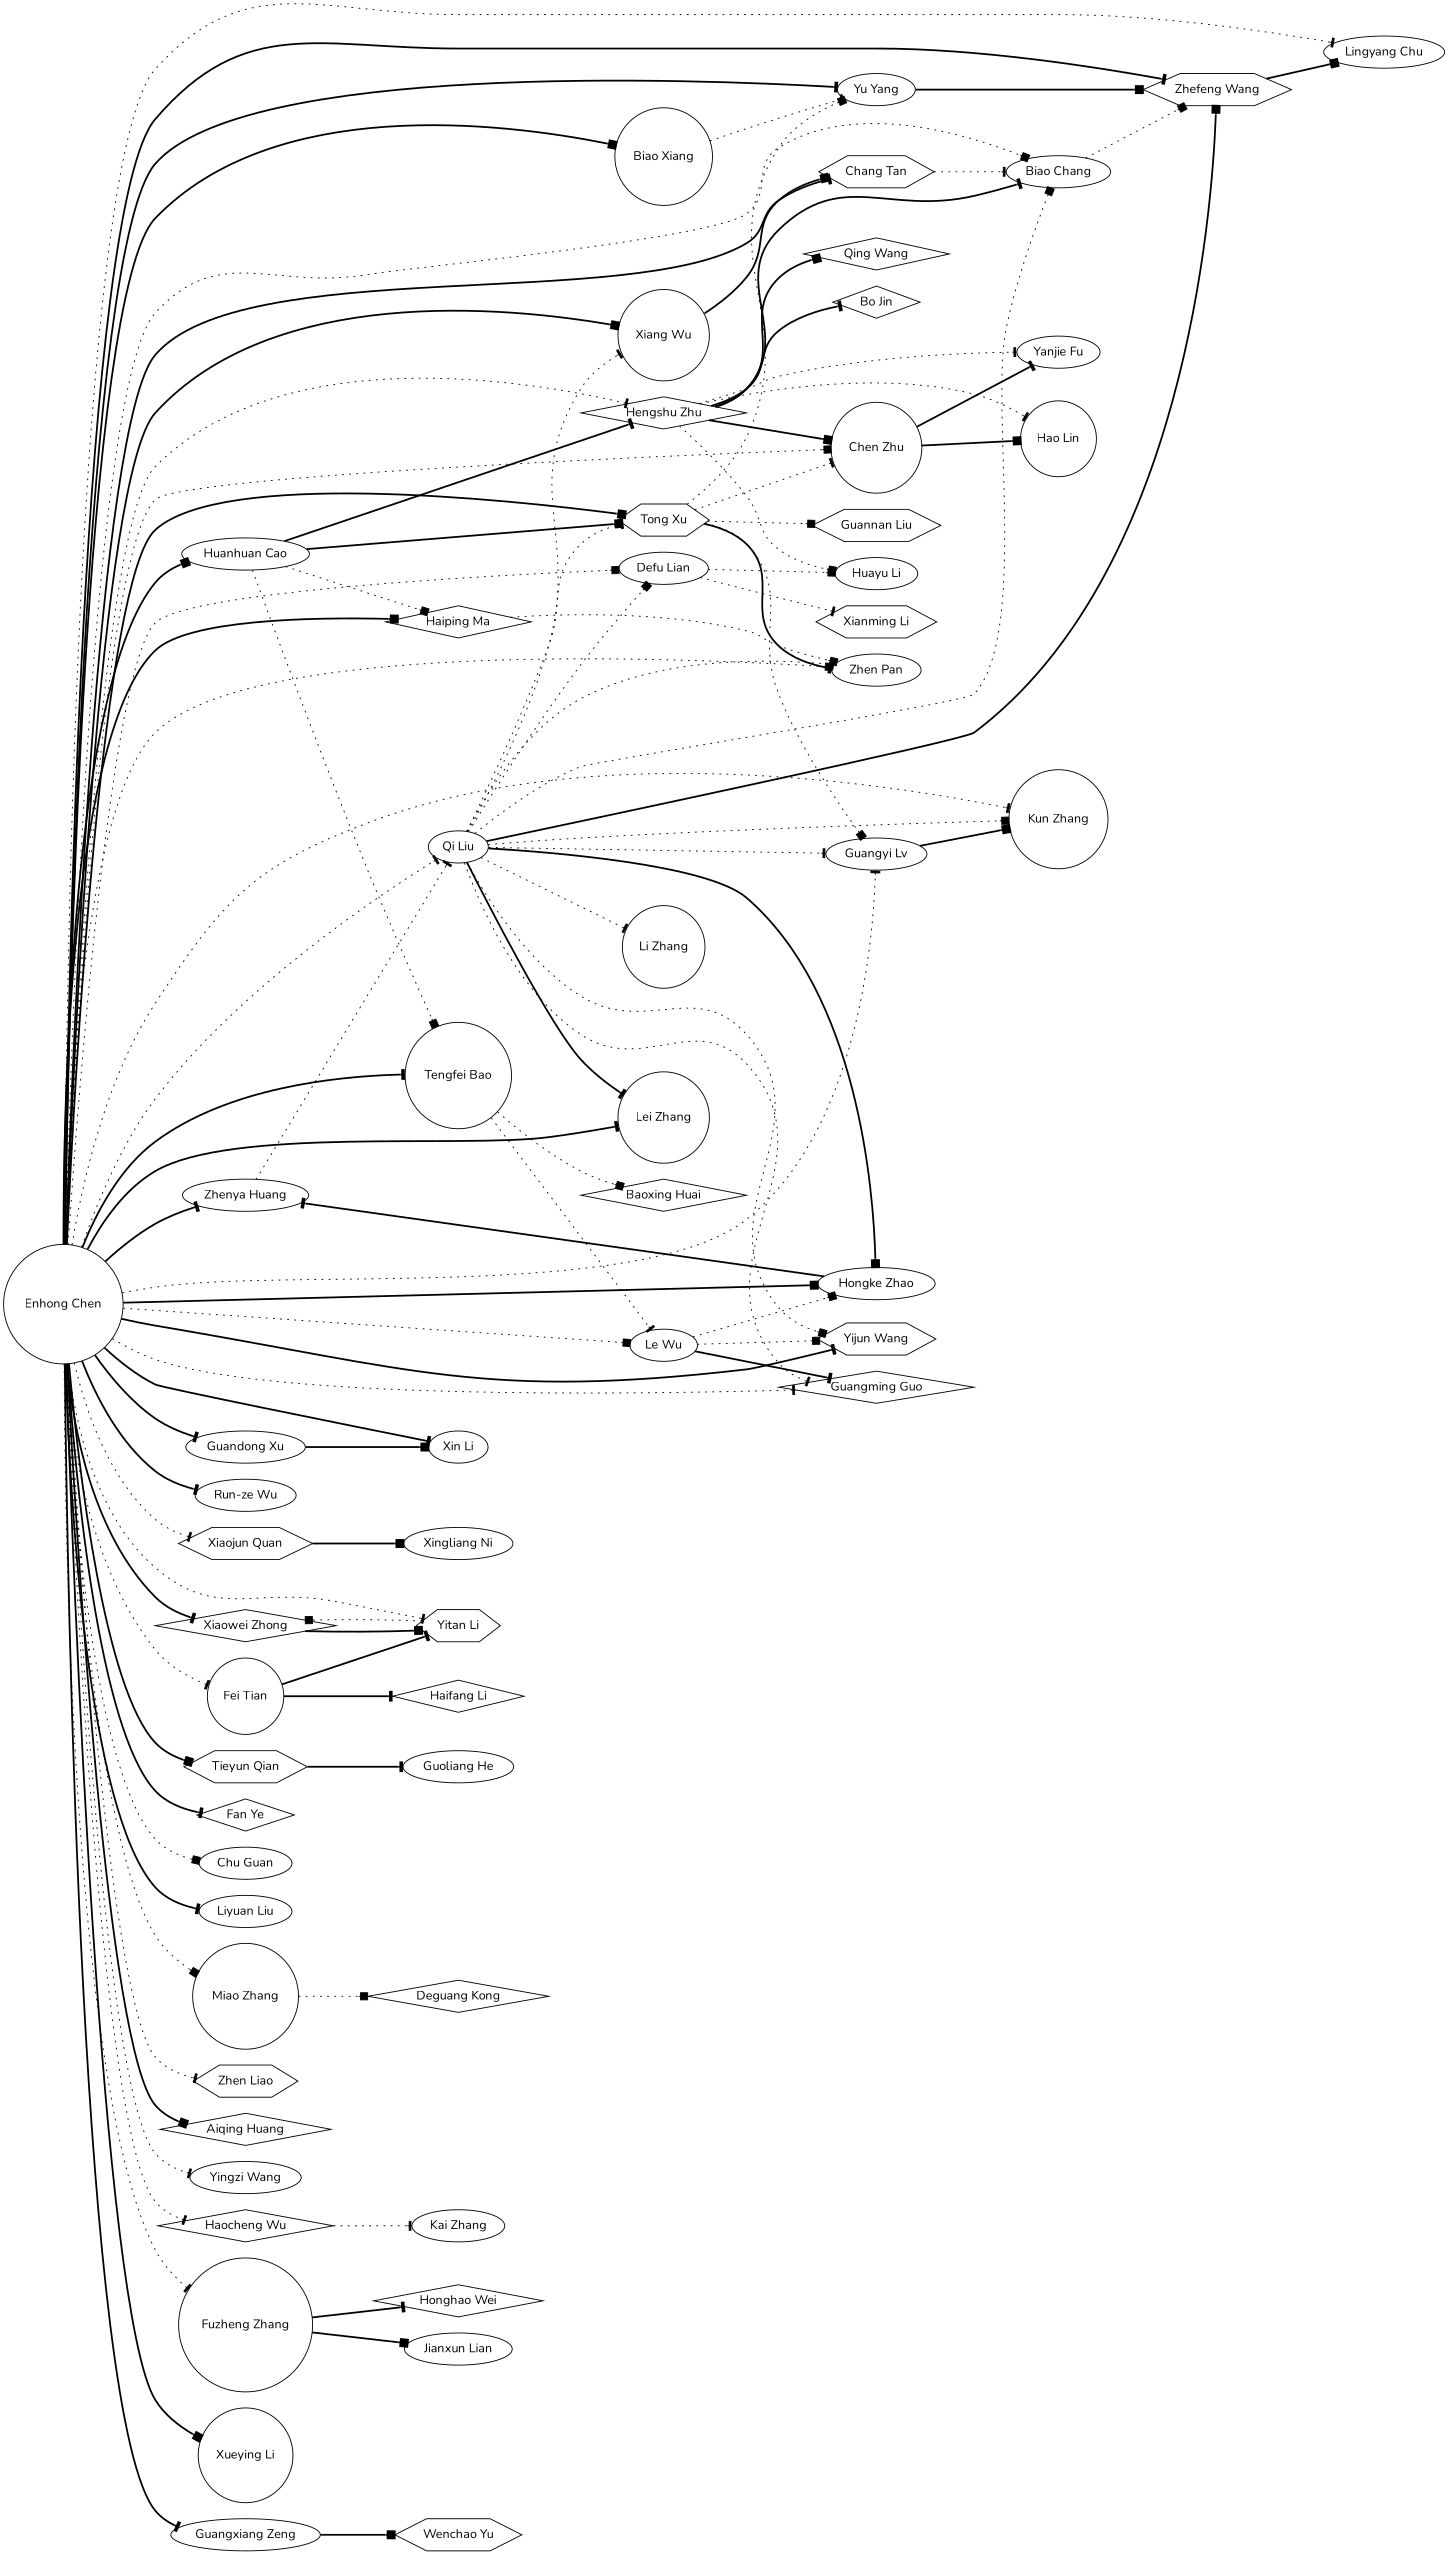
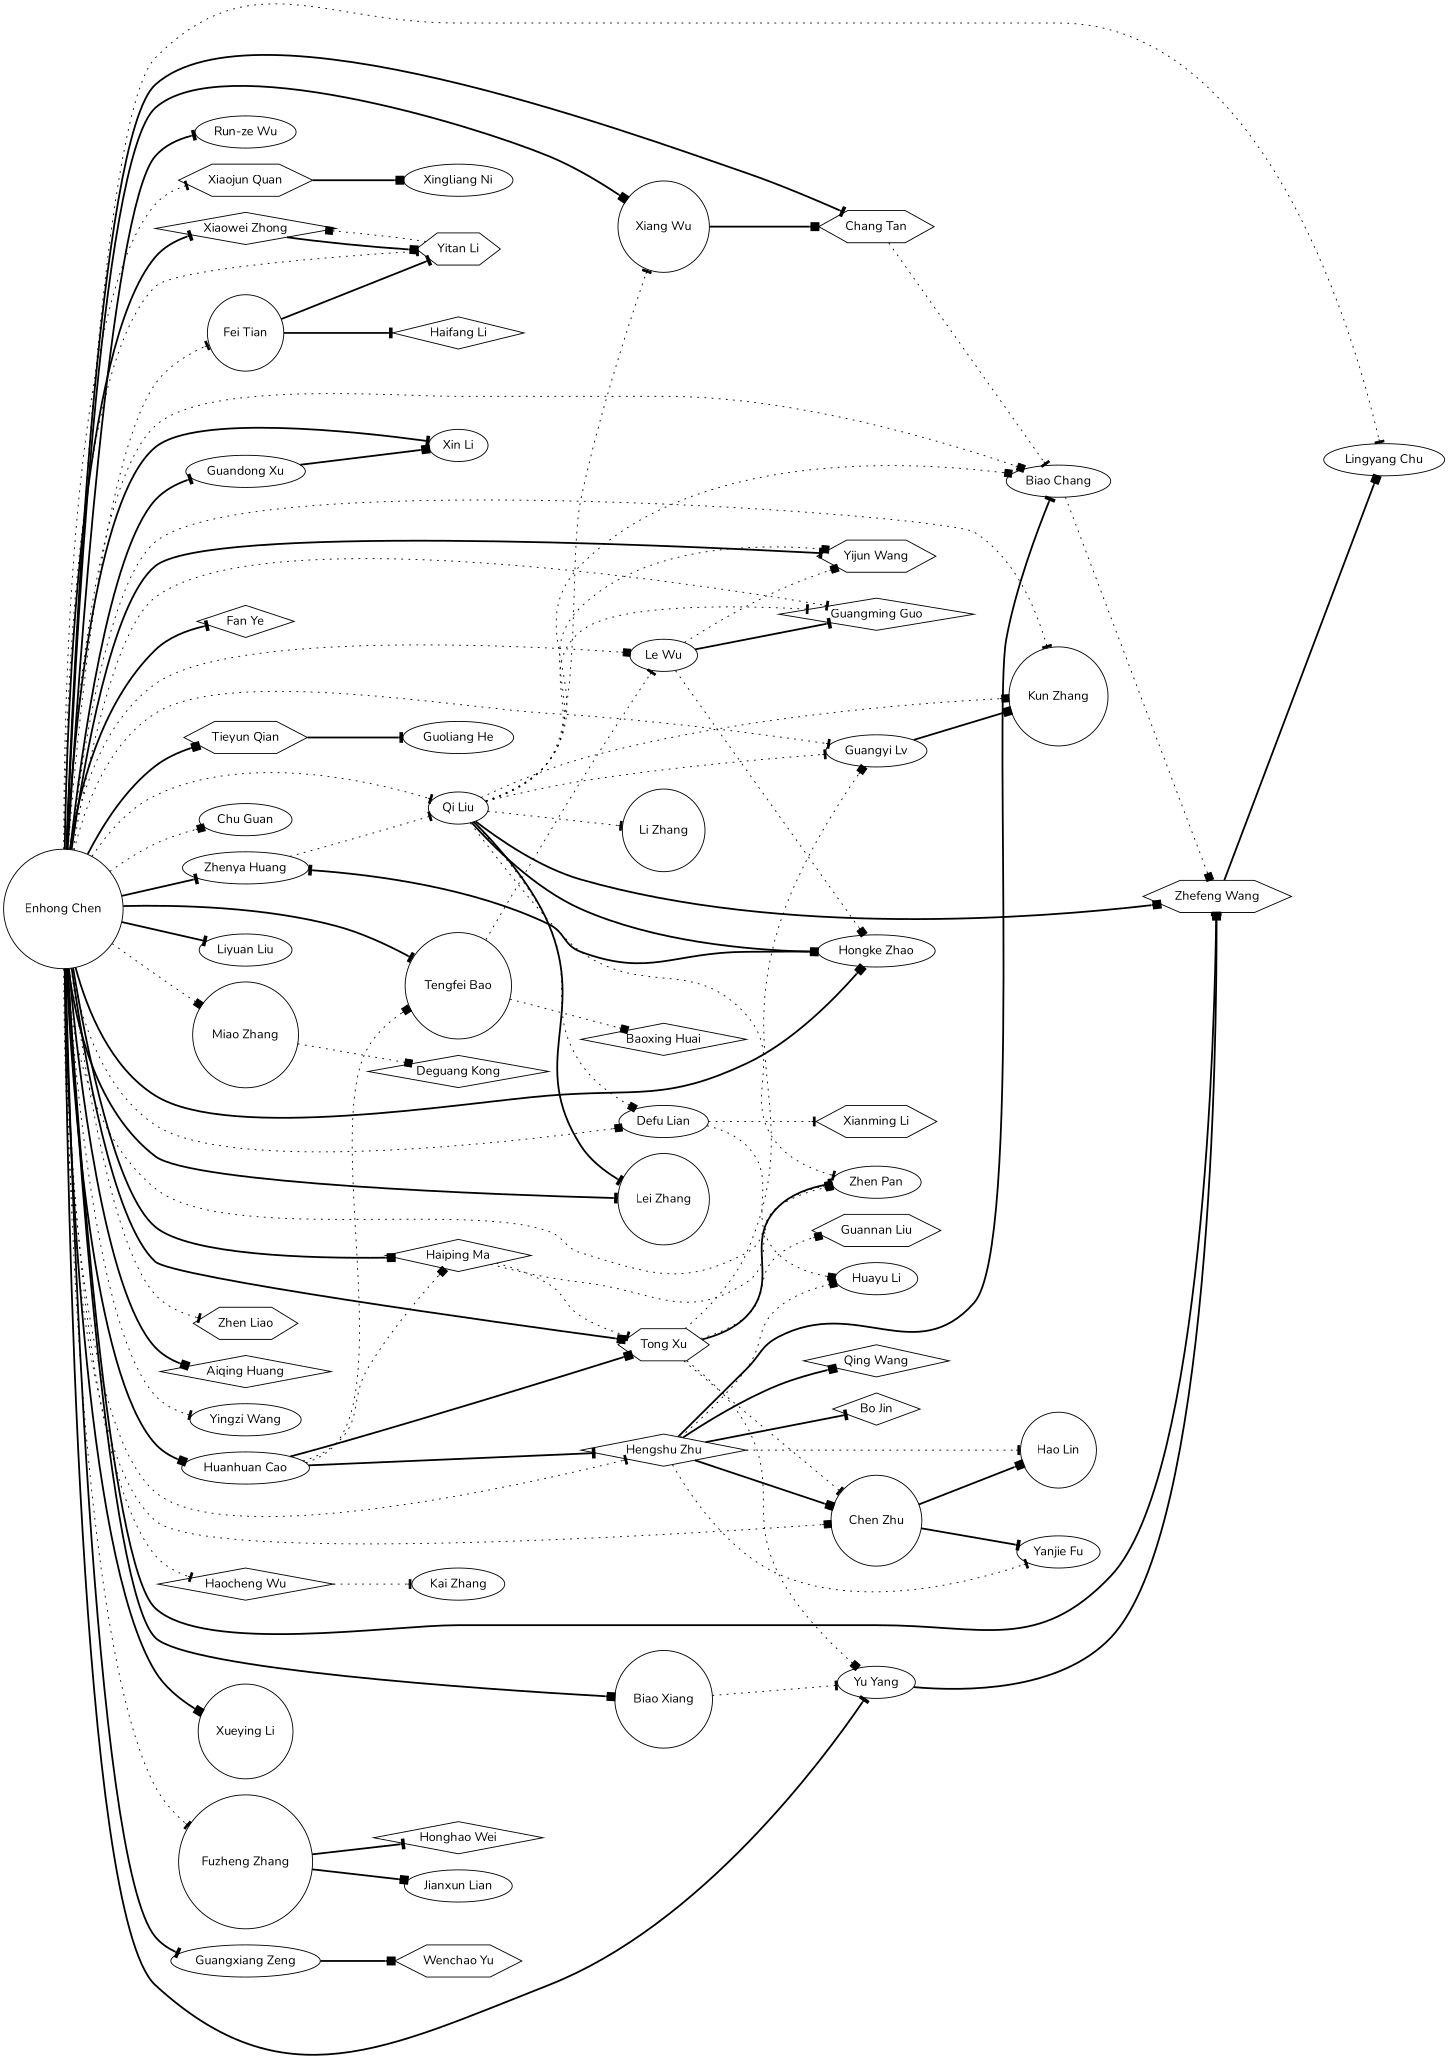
edge "Qi Liu" -> "Tong Xu": now "Haiping Ma" -> "Tong Xu"
